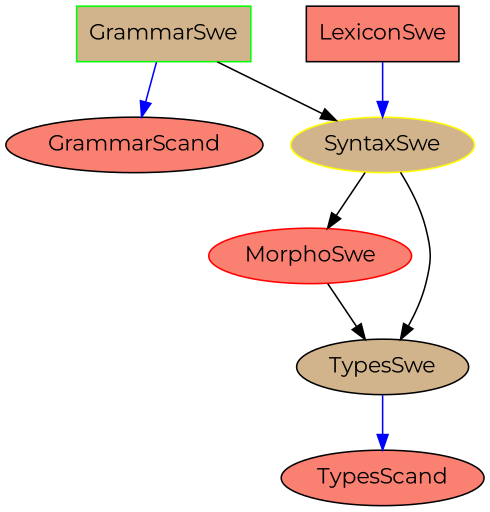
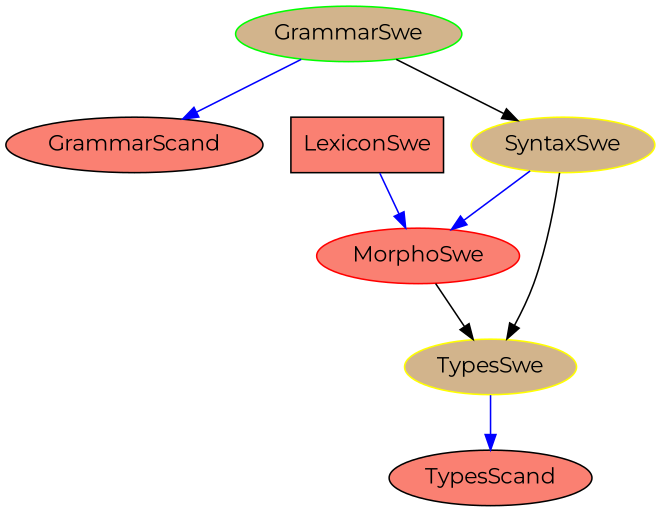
node "GrammarSwe": shape box -> ellipse
edge "LexiconSwe" -> "SyntaxSwe": now "LexiconSwe" -> "MorphoSwe"
edge "SyntaxSwe" -> "MorphoSwe": color black -> blue
node "TypesSwe": color black -> yellow
